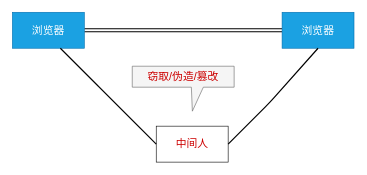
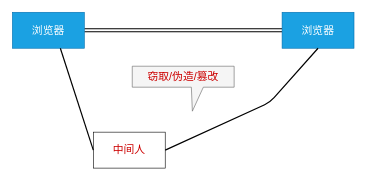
node "中间人": moved (192, 144) -> (129, 150)
